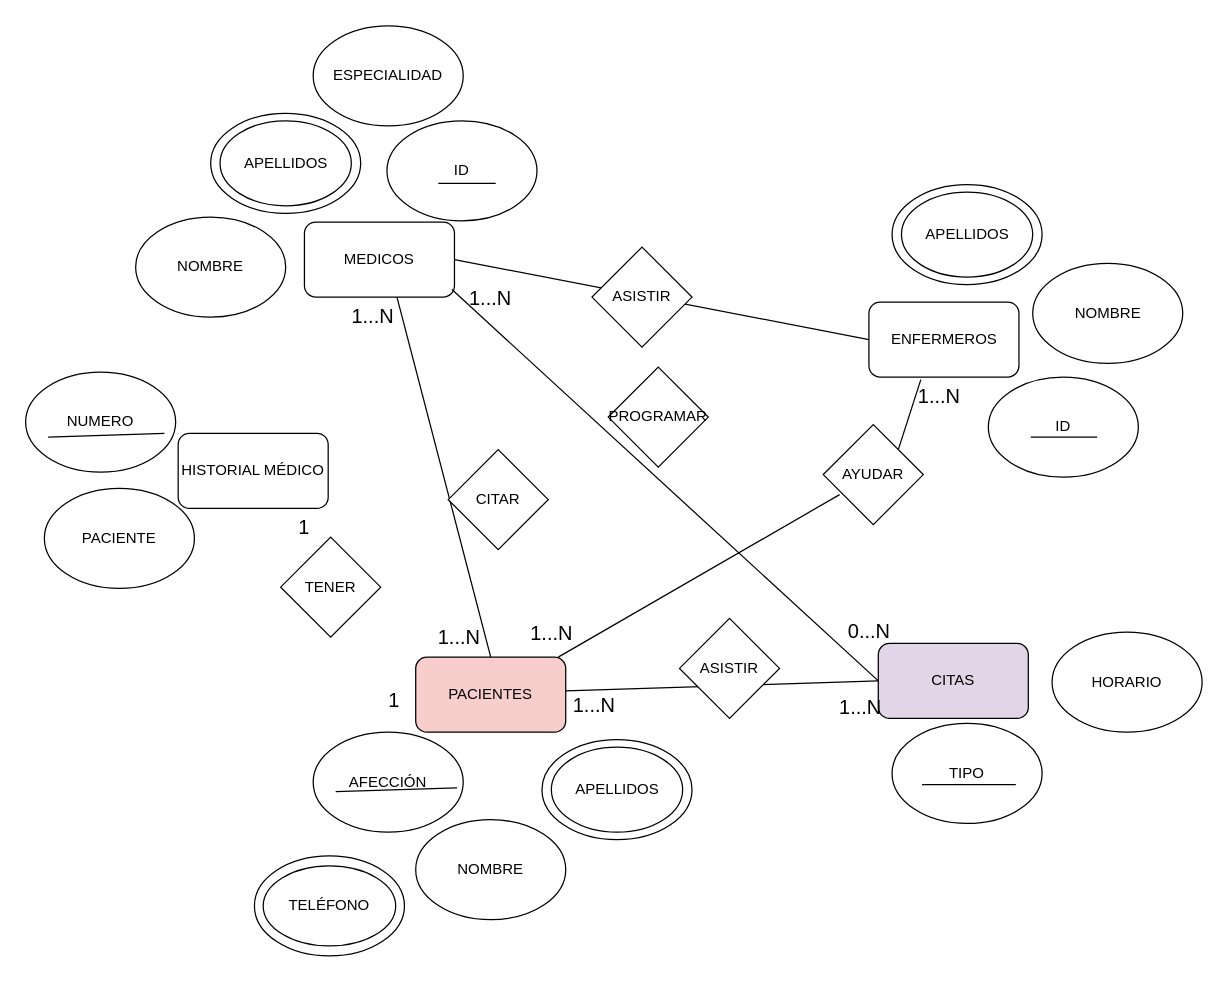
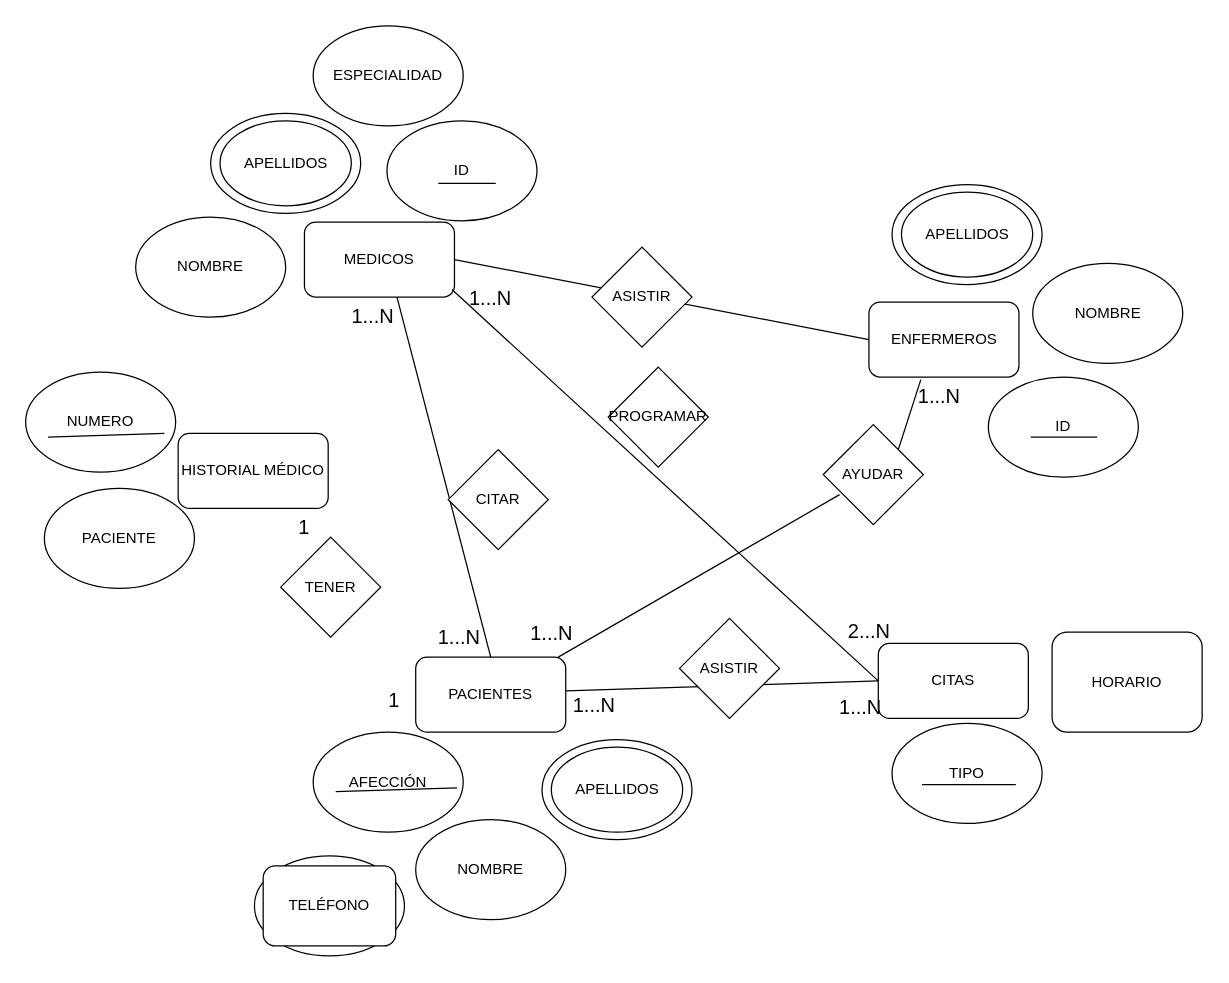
node "0...N": label "0...N" -> "2...N"
node "CITAS": fillcolor #e1d5e7 -> #ffffff
node "HORARIO": shape ellipse -> rounded rectangle
node "PACIENTES": fillcolor #f8cecc -> #ffffff
node "TELÉFONO": shape ellipse -> rounded rectangle
